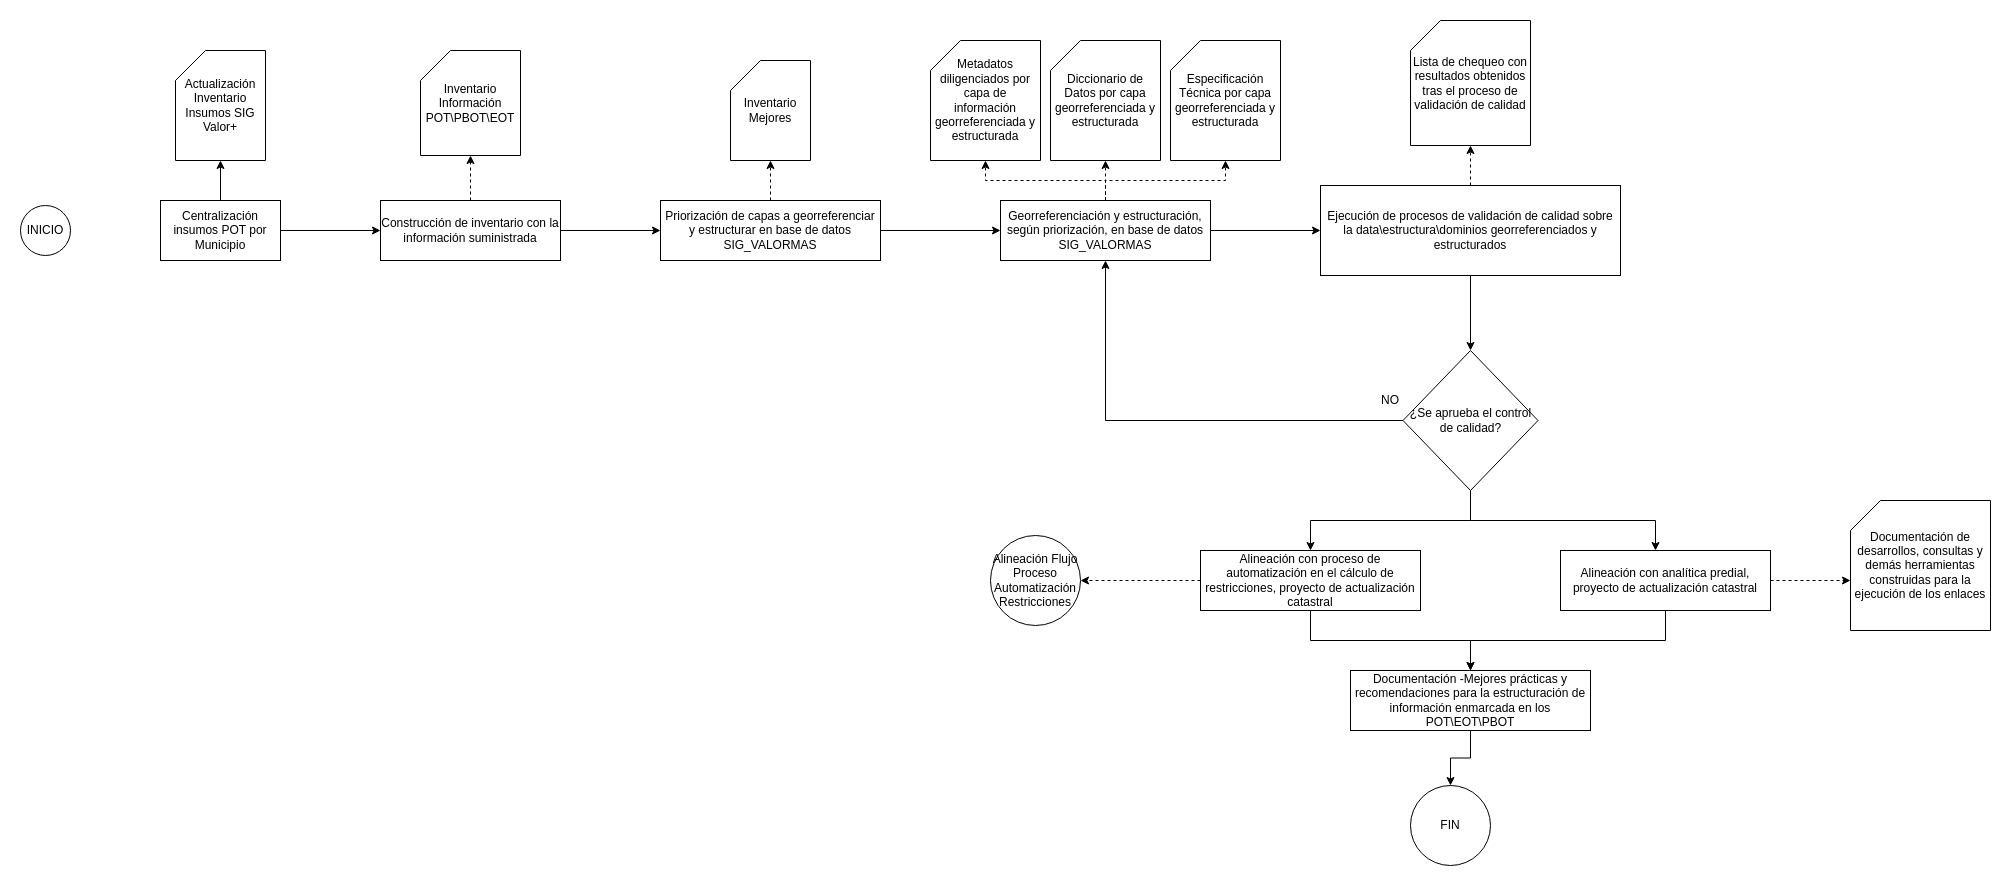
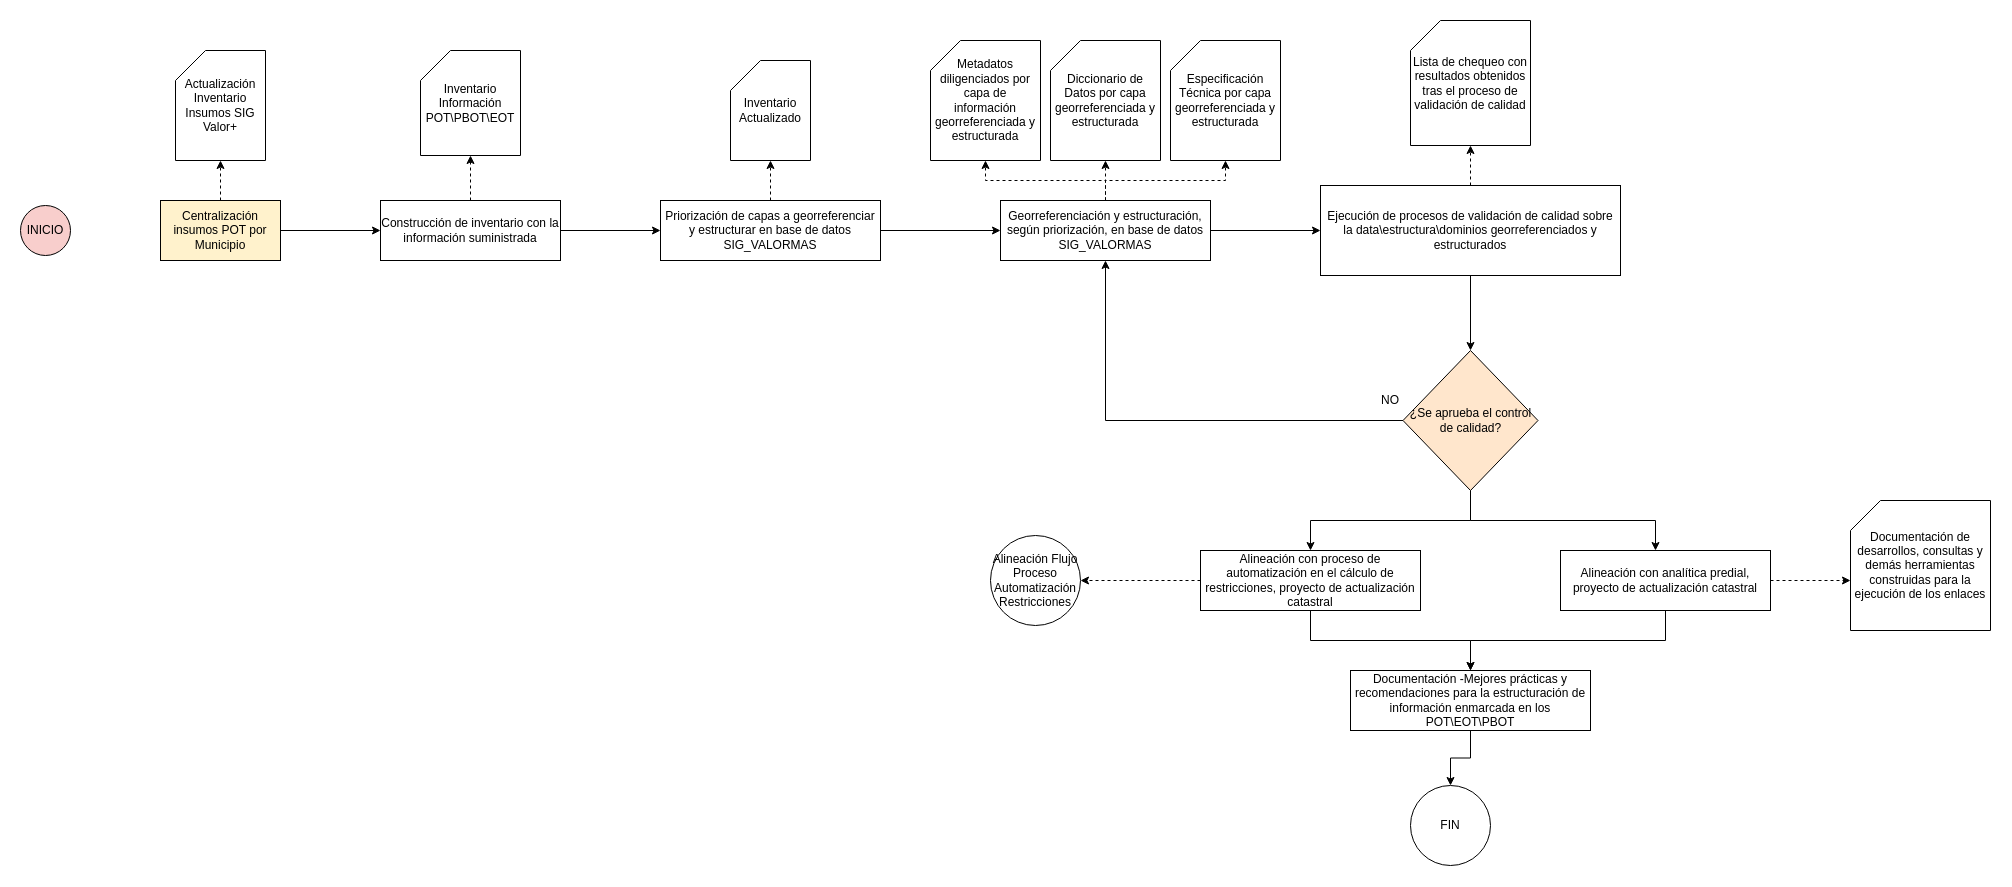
node "Inventario Mejores": label "Inventario Mejores" -> "Inventario Actualizado"
edge "Centralización insumos POT por Municipio" -> "Actualización Inventario Insumos SIG Valor+": style solid -> dashed
node "INICIO": fillcolor #ffffff -> #f8cecc
node "Centralización insumos POT por Municipio": fillcolor #ffffff -> #fff2cc
node "¿Se aprueba el control de calidad?": fillcolor #ffffff -> #ffe6cc
